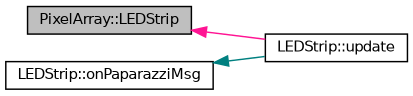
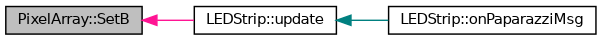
node "PixelArray::LEDStrip": label "PixelArray::LEDStrip" -> "PixelArray::SetB"
edge "LEDStrip::update" -> "LEDStrip::onPaparazziMsg": reversed
